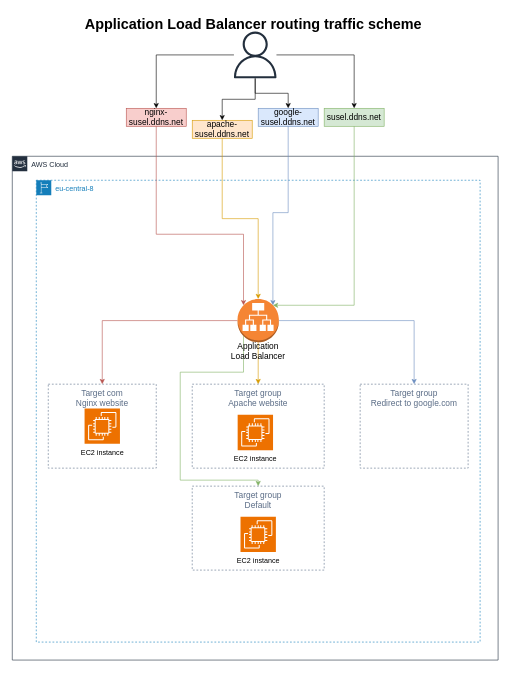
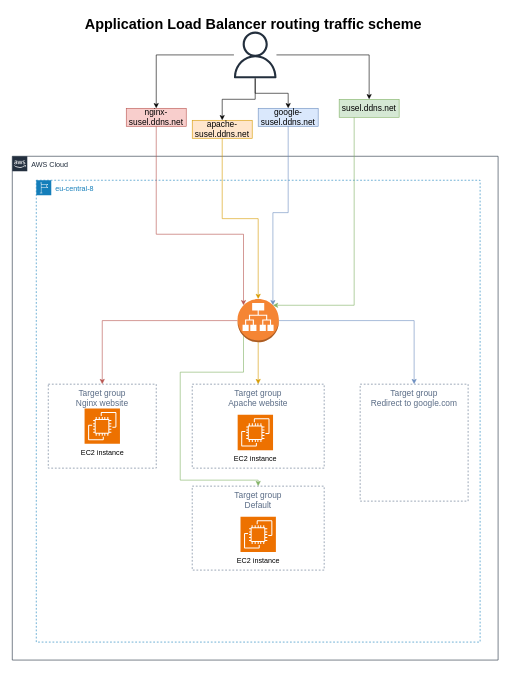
node "susel.ddns.net": moved (354, 117) -> (369, 108)
node "Application Load Balancer": removed
node "Target com Nginx website": label "Target com Nginx website" -> "Target group Nginx website"
node "Target group Redirect to google.com": size 108x84 -> 108x117
